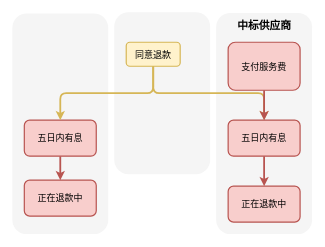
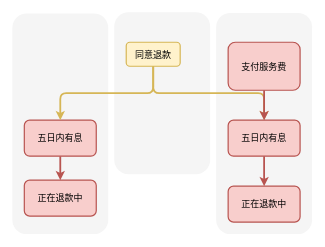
node "中标供应商": removed
